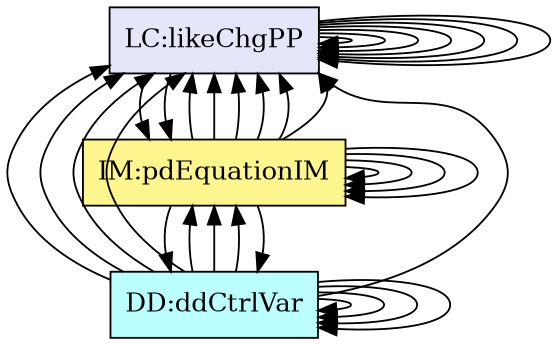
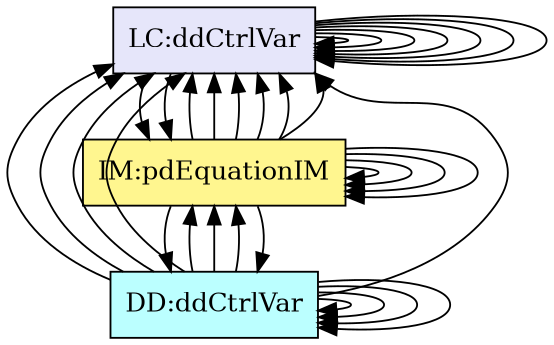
node "LC:likeChgPP": label "LC:likeChgPP" -> "LC:ddCtrlVar"
